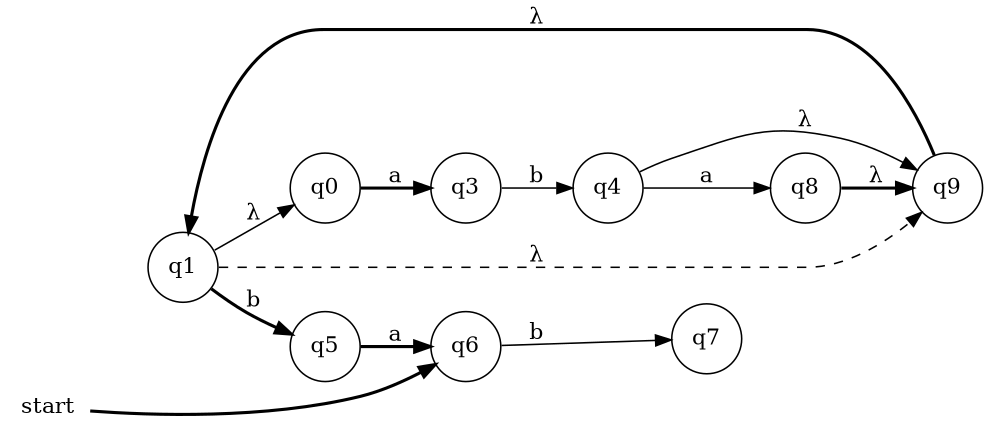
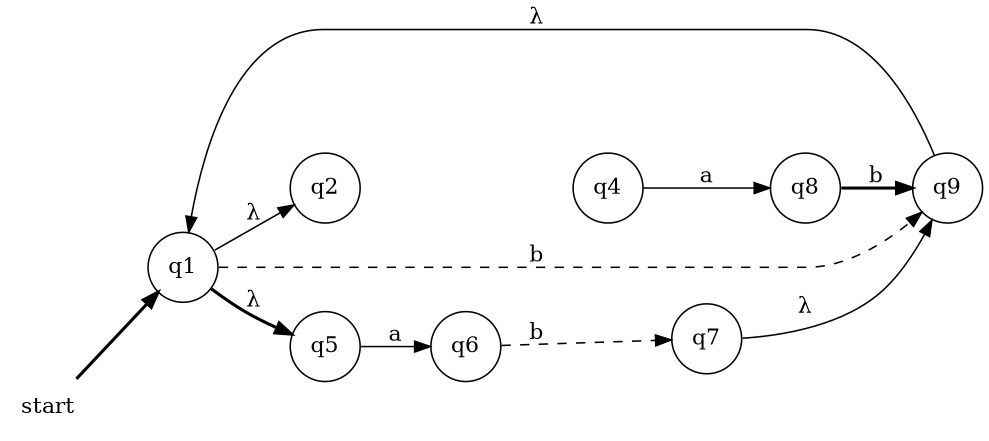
edge "q9" -> "q1": style bold -> solid
edge "q4" -> "q9": now "q7" -> "q9"
edge "q8" -> "q9": label "λ" -> "b"
node "q0": label "q0" -> "q2"
node "q3": removed
edge "q1" -> "q9": label "λ" -> "b"
edge "q1" -> "q5": label "b" -> "λ"
edge "q6" -> "q7": style solid -> dashed
edge "q5" -> "q6": style bold -> solid
edge "start" -> "q6": now "start" -> "q1"
